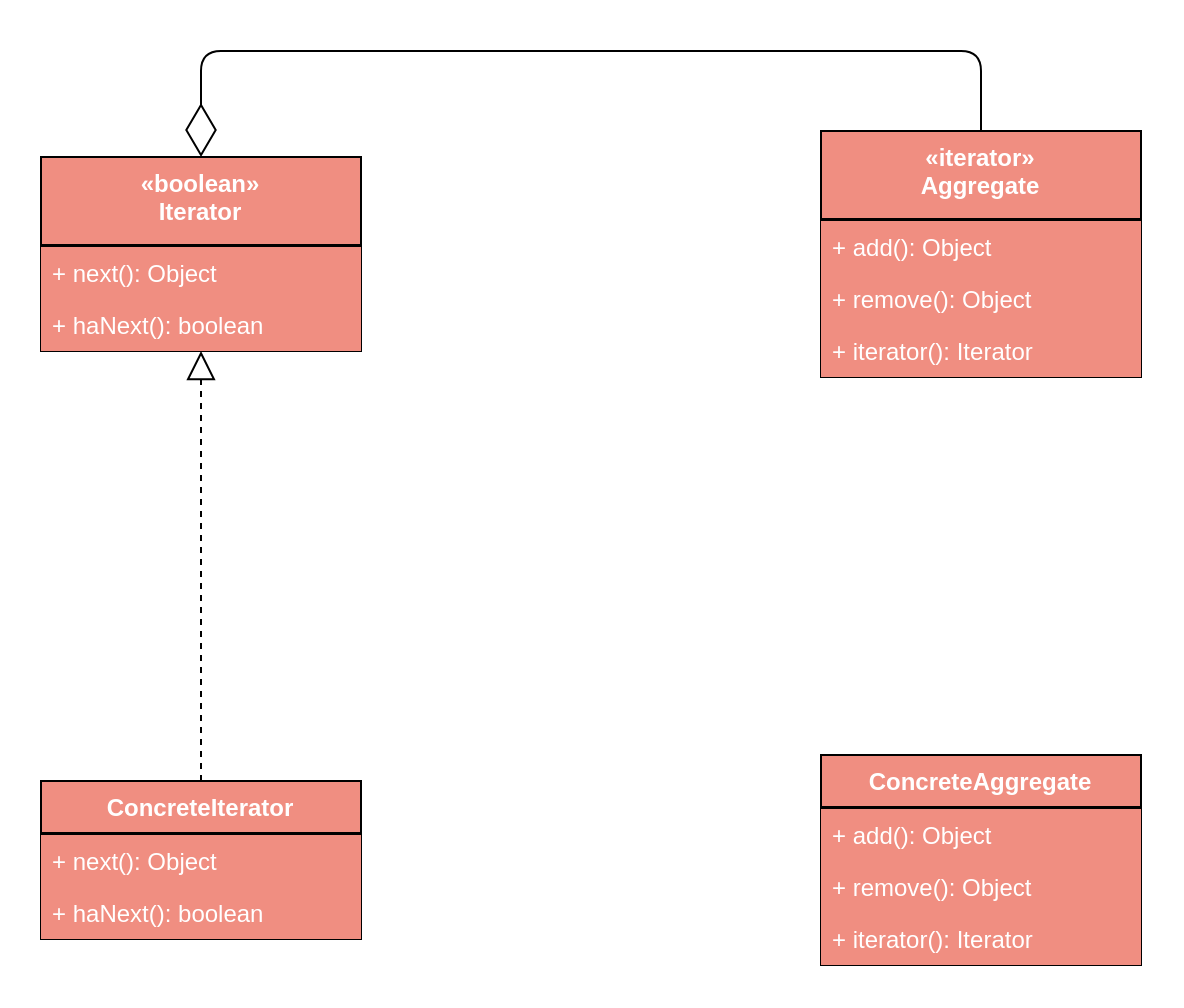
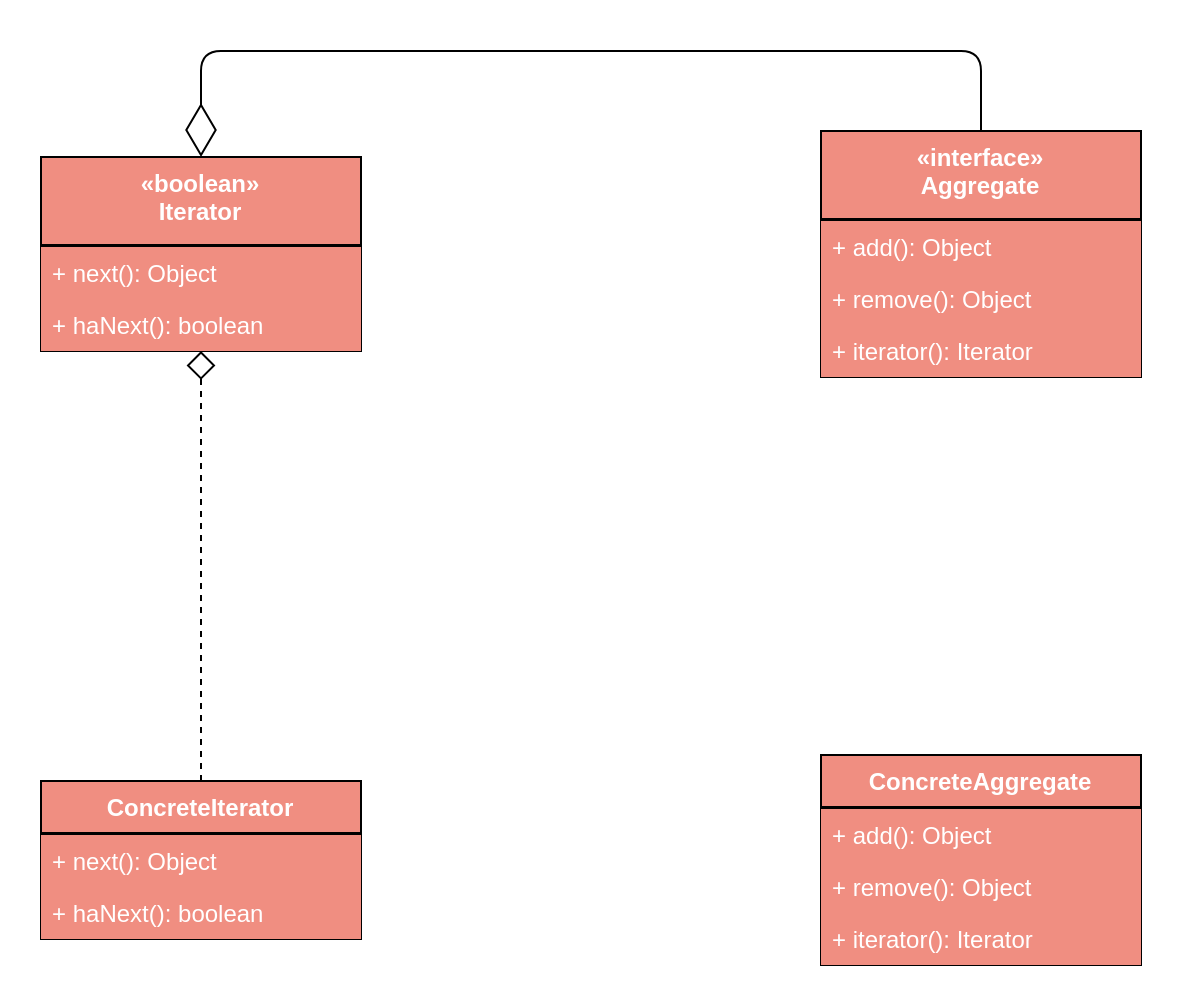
node "«iterator» Aggregate": label "«iterator» Aggregate" -> "«interface» Aggregate"
edge "ConcreteIterator" -> "«boolean» Iterator": arrowhead block -> diamond
